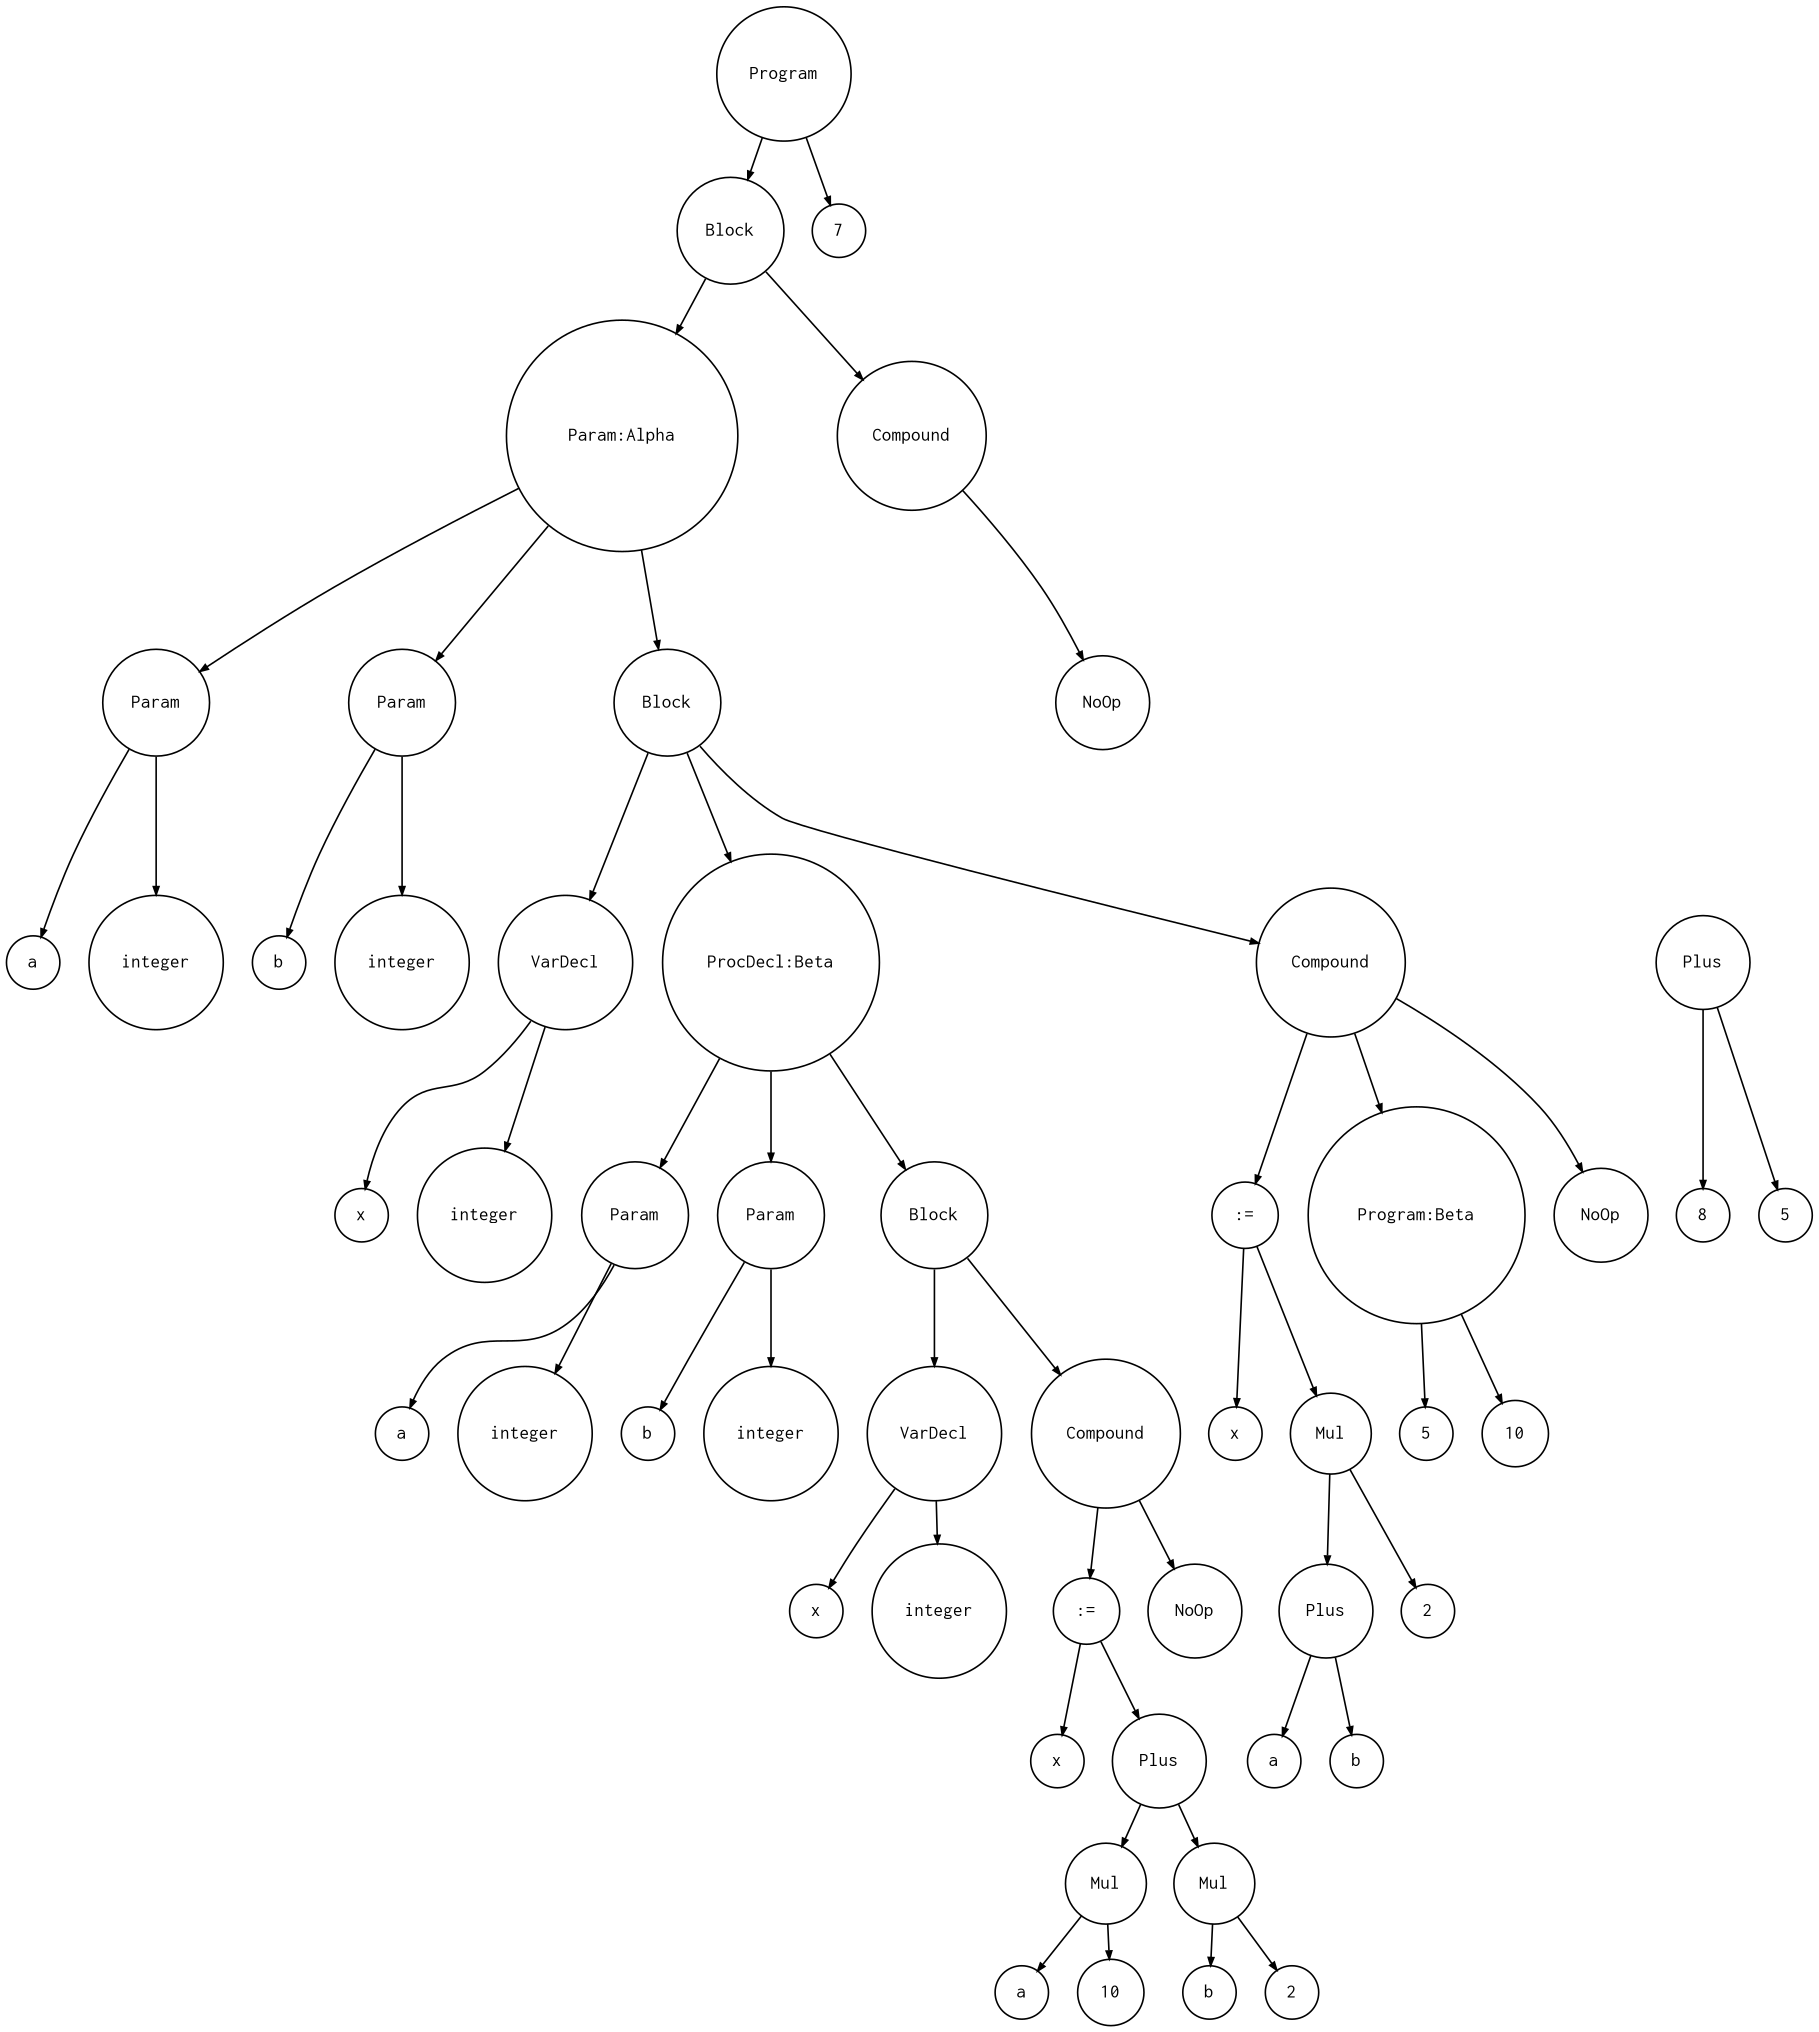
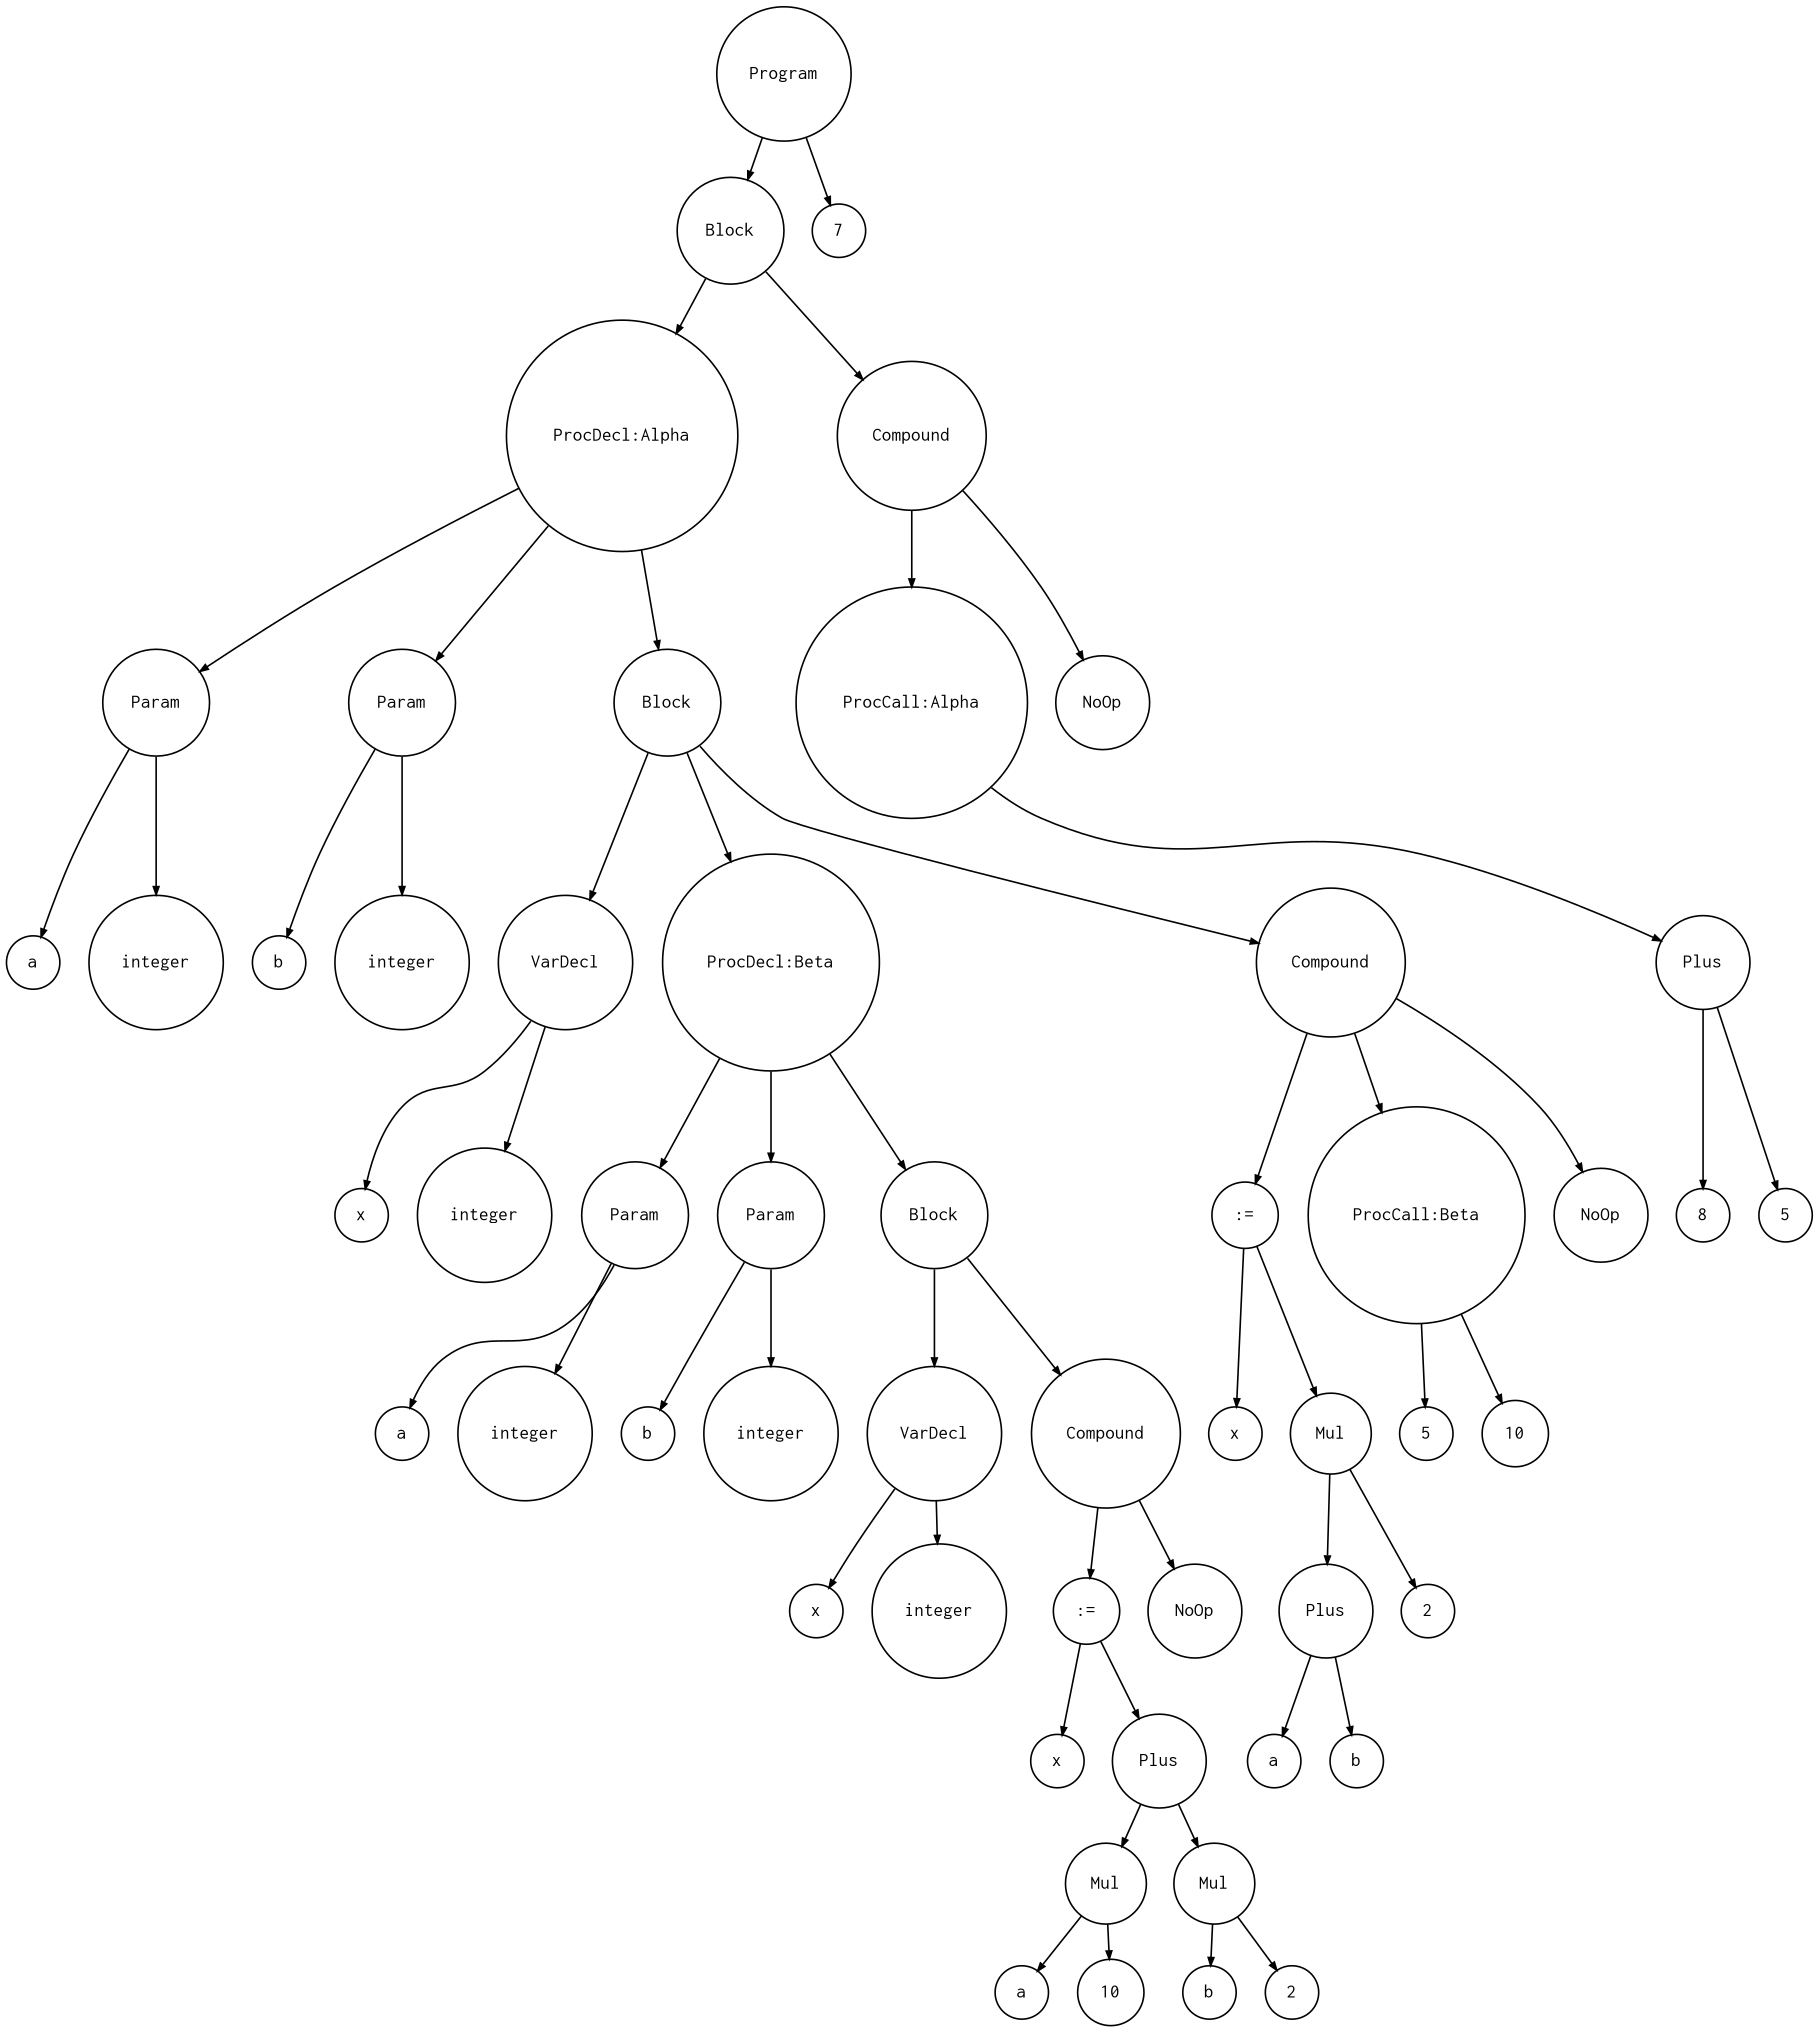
node "Param:Alpha": label "Param:Alpha" -> "ProcDecl:Alpha"
node "ProcCall:Alpha": added
node "Program:Beta": label "Program:Beta" -> "ProcCall:Beta"
